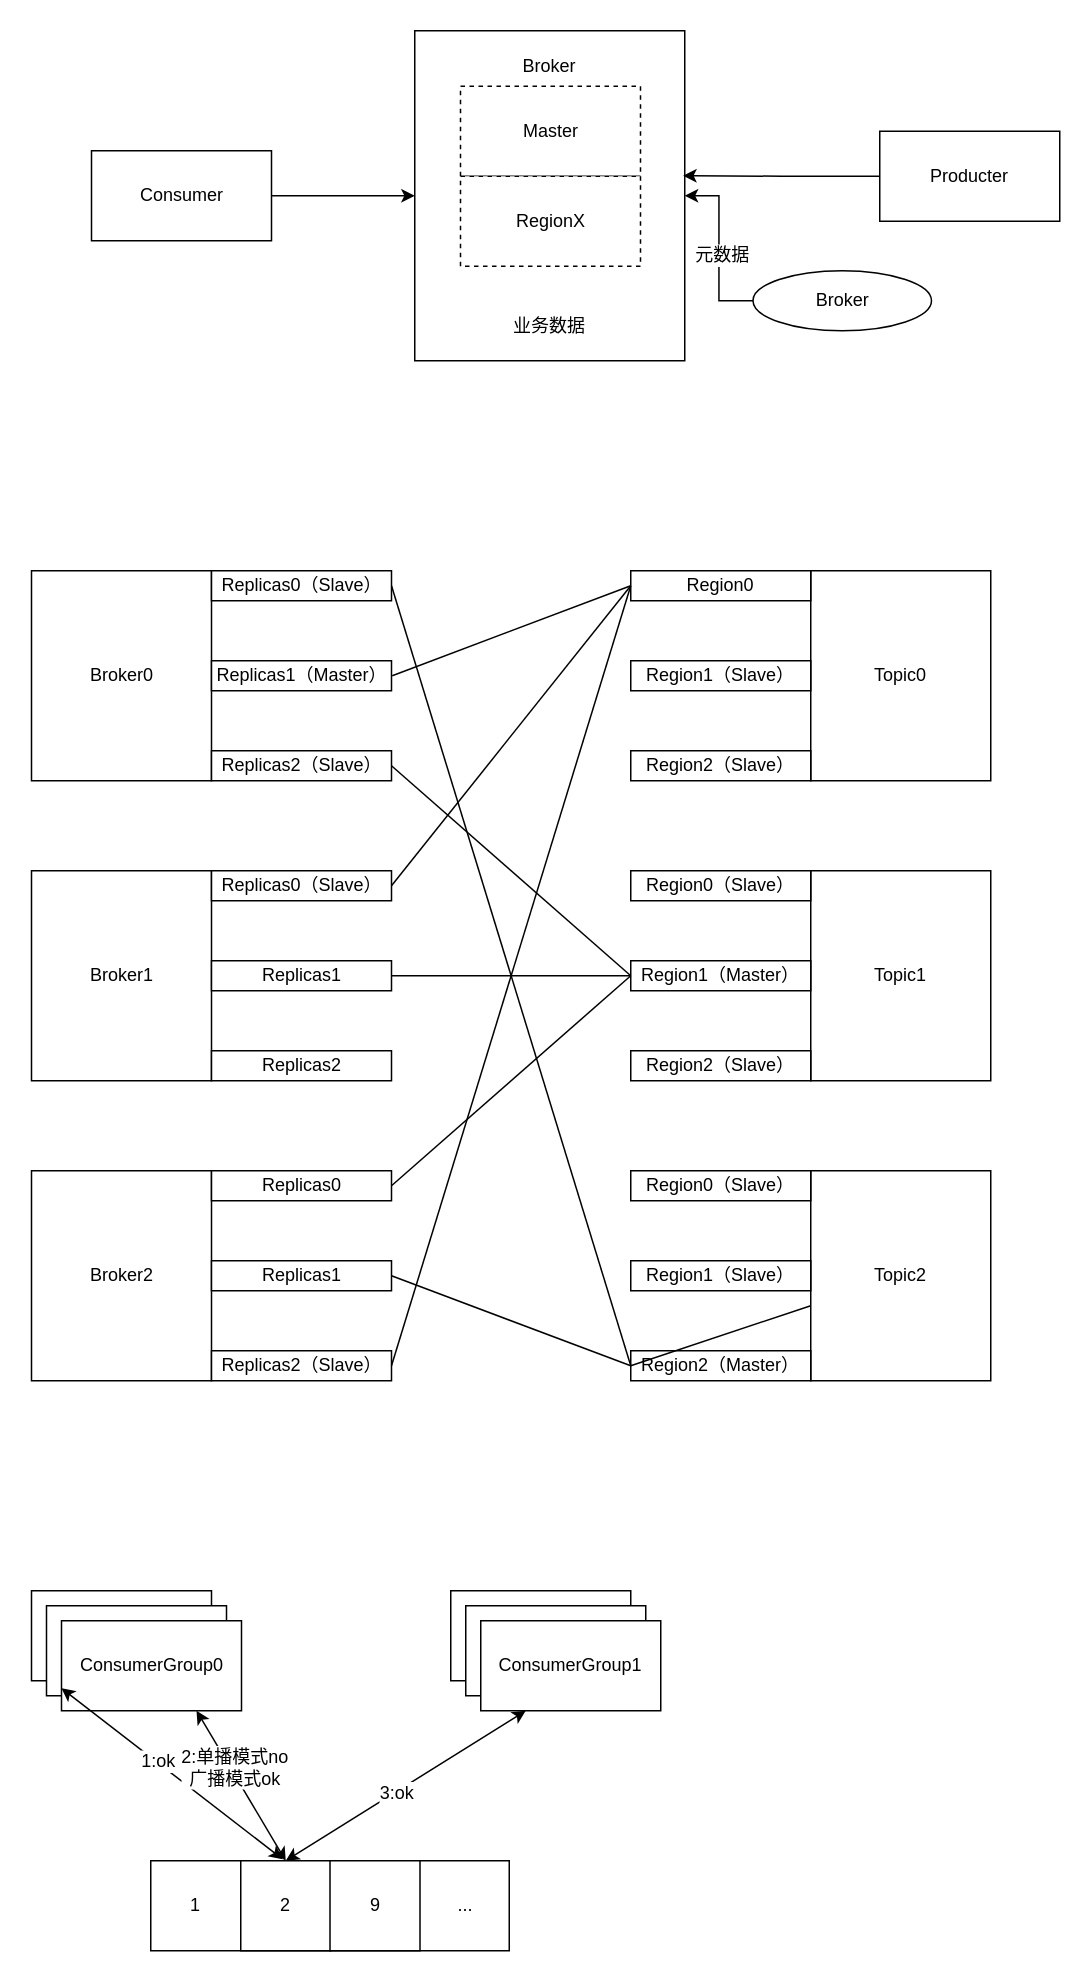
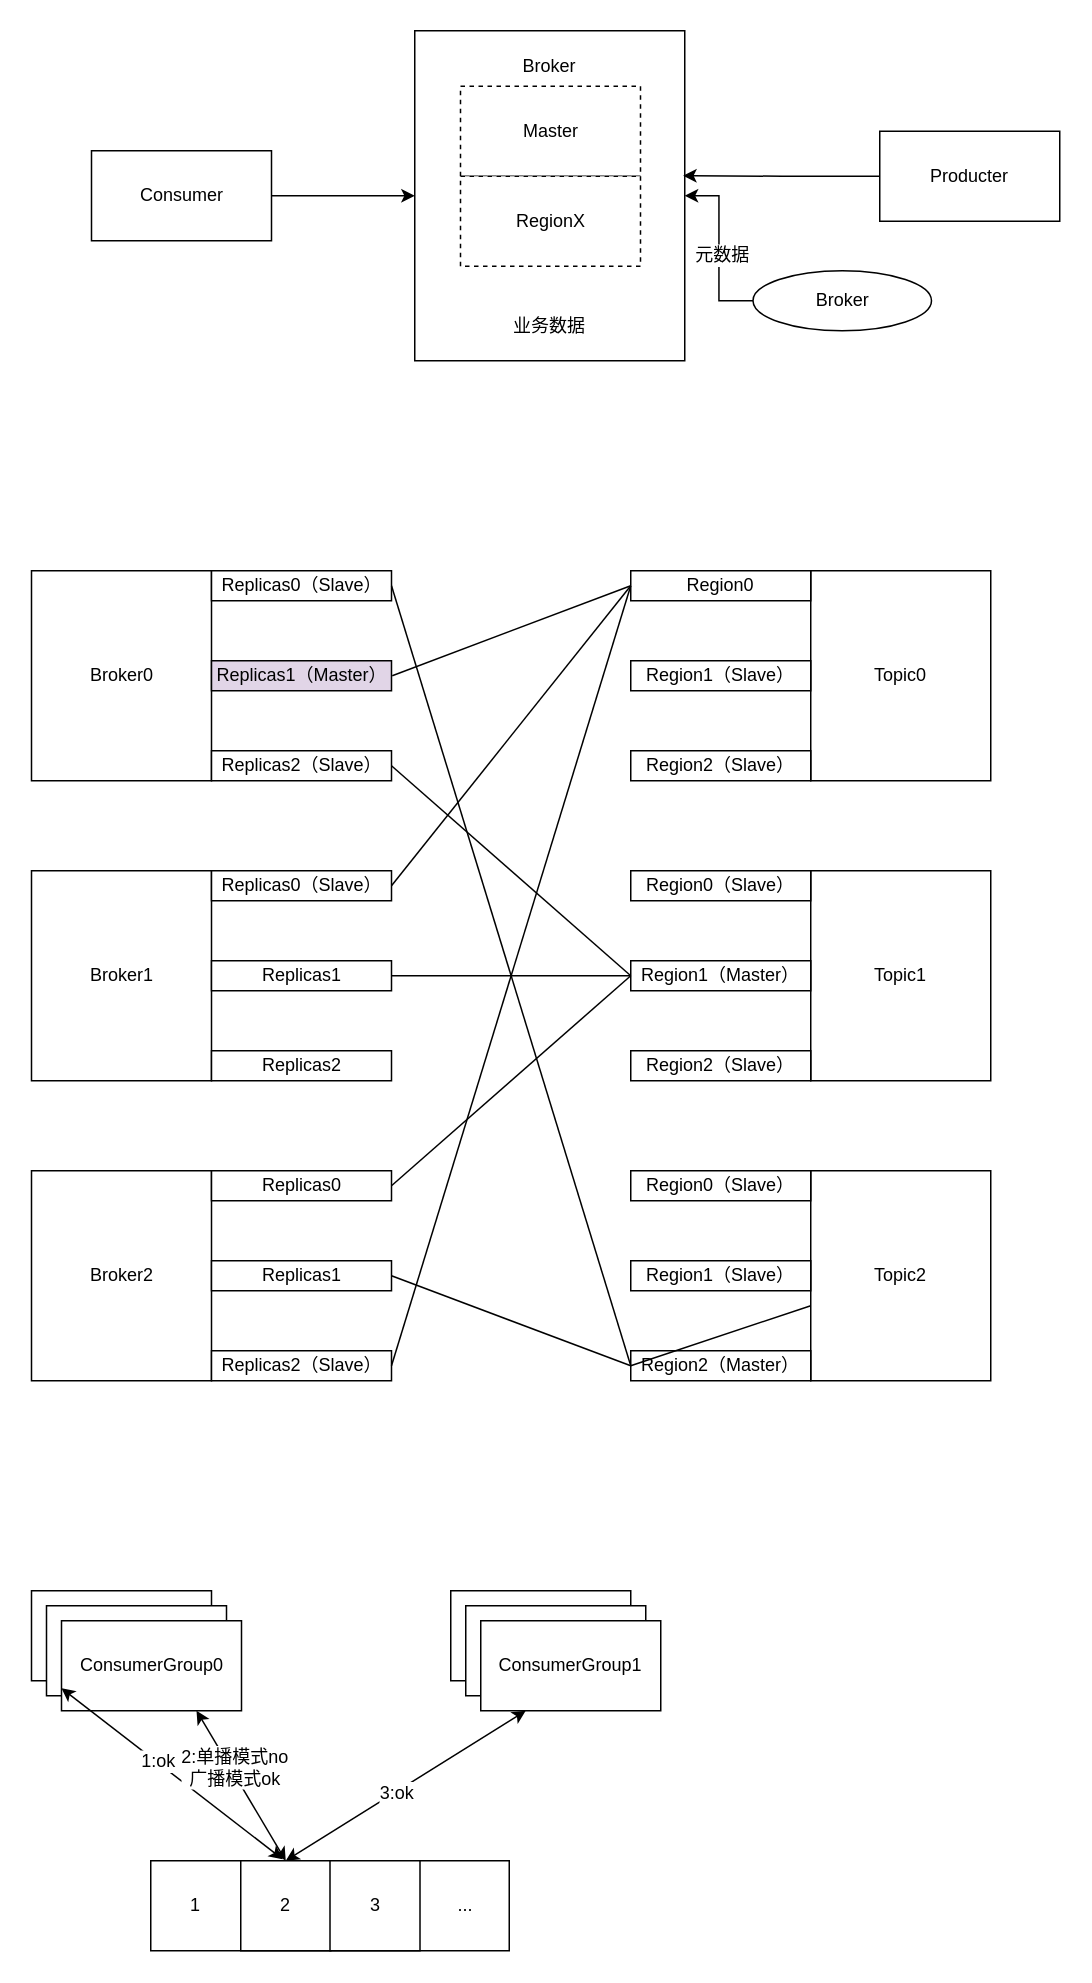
node "Replicas1（Master）": fillcolor #ffffff -> #e1d5e7
node "9": label "9" -> "3"
